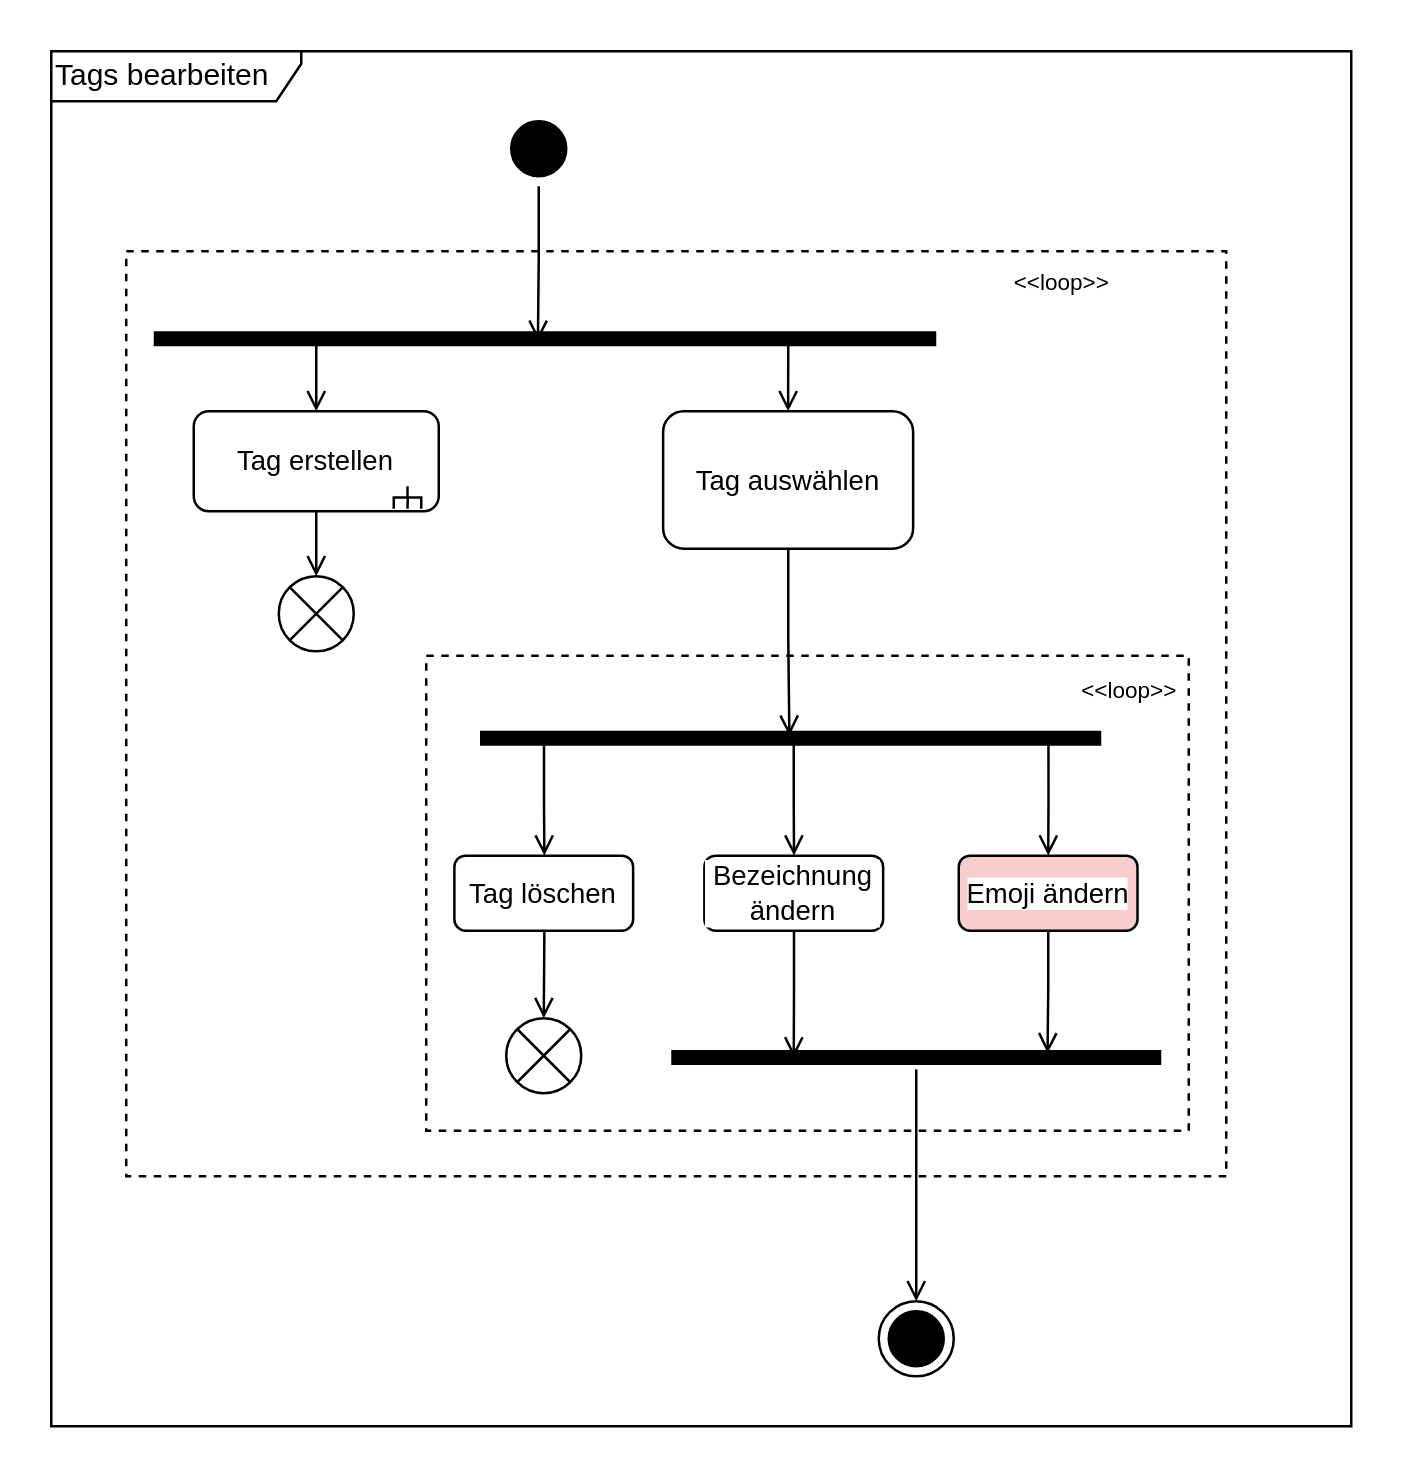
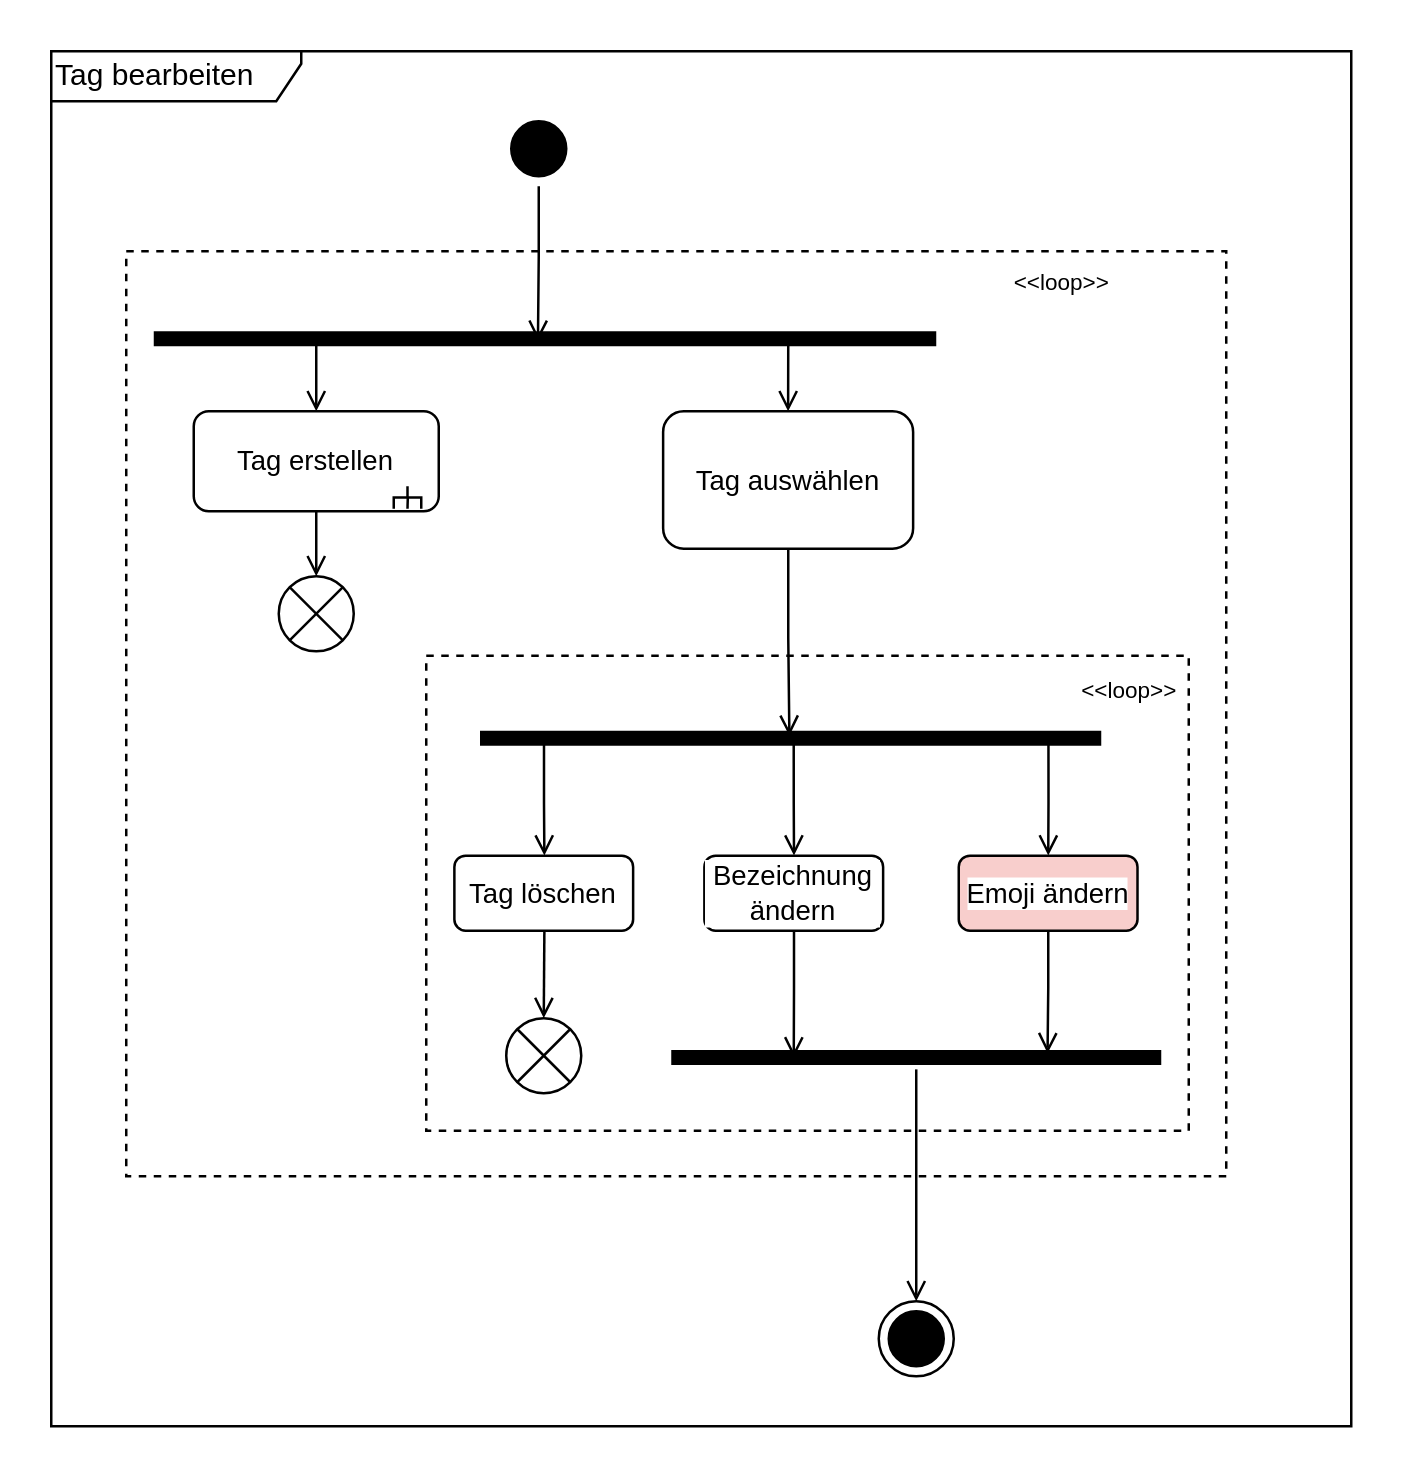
node "Tags bearbeiten": label "Tags bearbeiten" -> "Tag bearbeiten"
